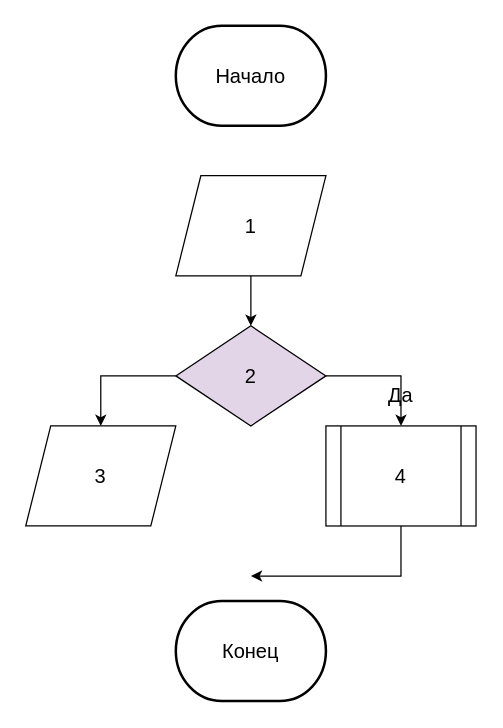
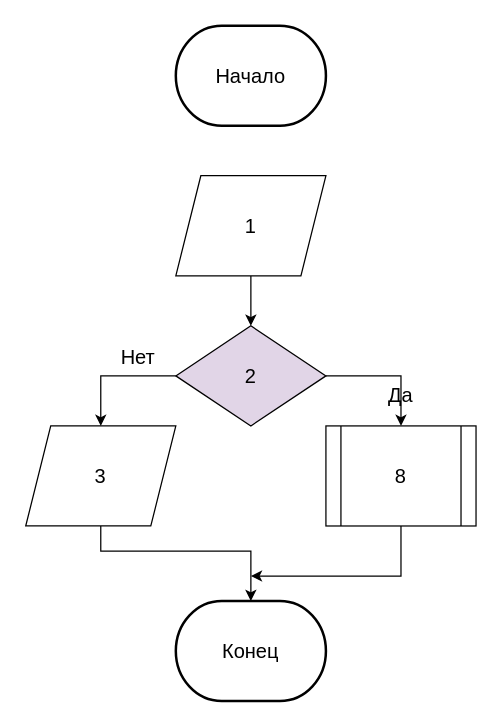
node "Нет": added
node "4": label "4" -> "8"
edge "3" -> "Конец": added
